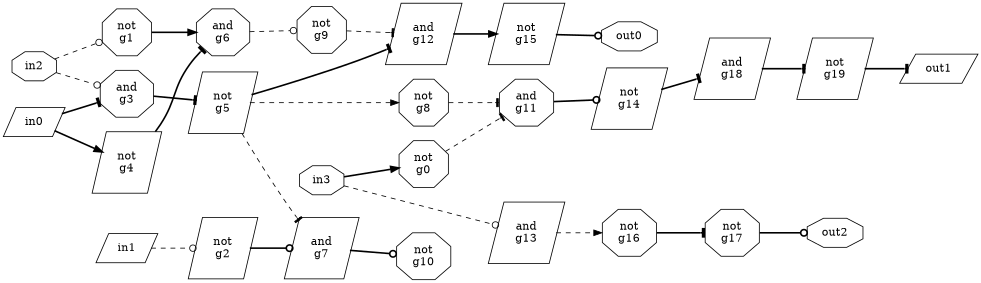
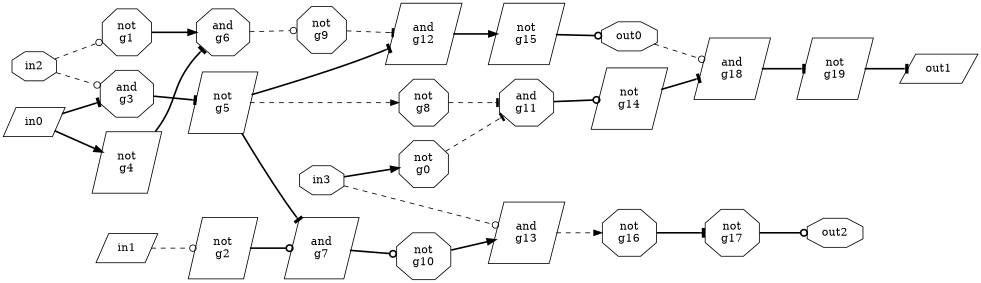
edge "out0" -> "and g18": added
edge "not g5" -> "and g7": style dashed -> bold
edge "not g10" -> "and g13": added
